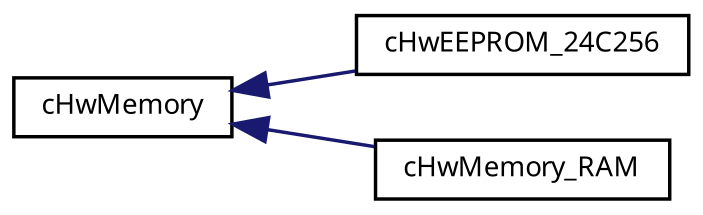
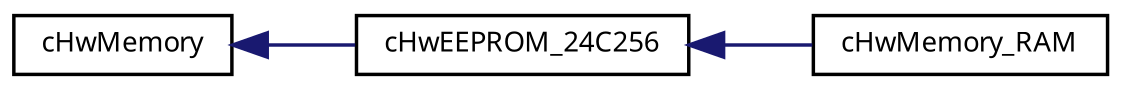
edge "cHwMemory_RAM" -> "cHwMemory": now "cHwMemory_RAM" -> "cHwEEPROM_24C256"
